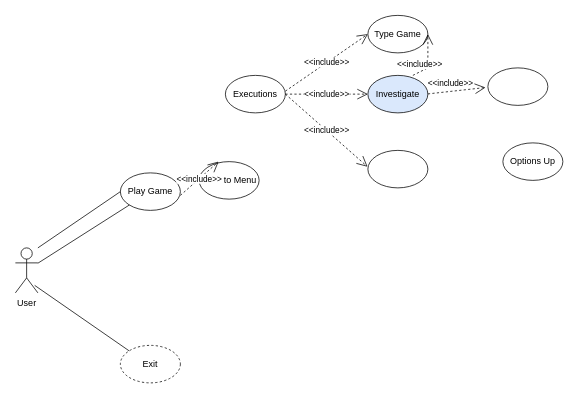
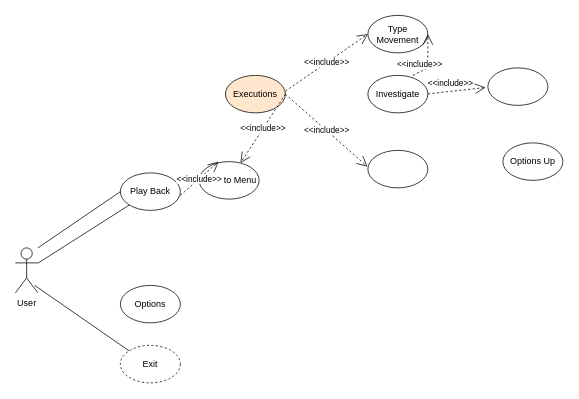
node "Type Game": label "Type Game" -> "Type Movement"
node "Executions": fillcolor #ffffff -> #ffe6cc
edge "Executions" -> "Investigate": now "Executions" -> "Back to Menu"
node "Investigate": fillcolor #dae8fc -> #ffffff
node "Play Game": label "Play Game" -> "Play Back"
node "Options": added
